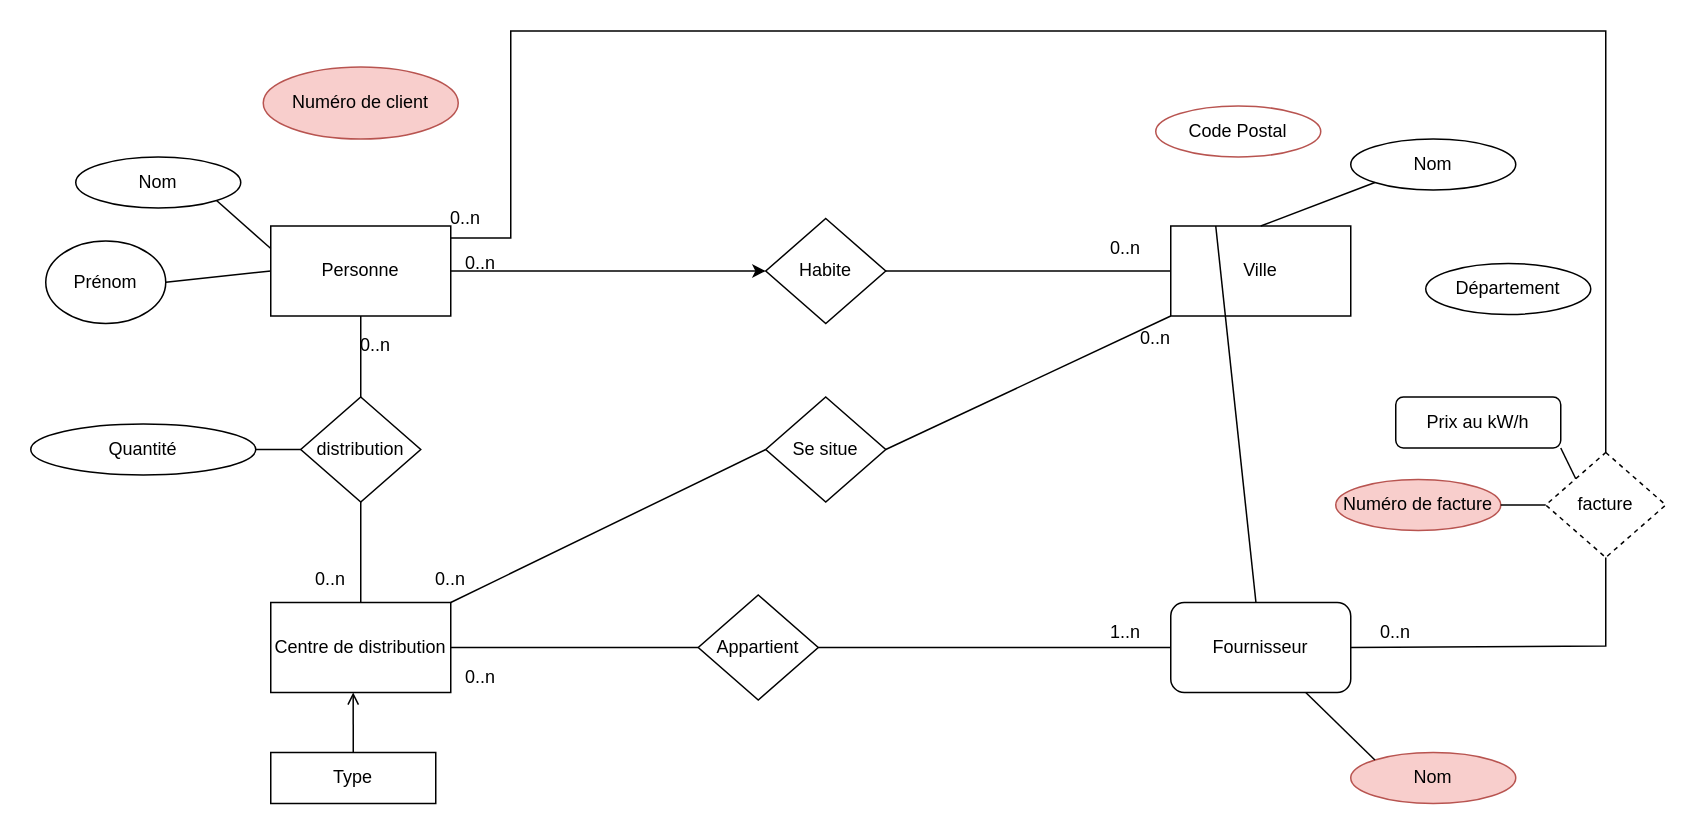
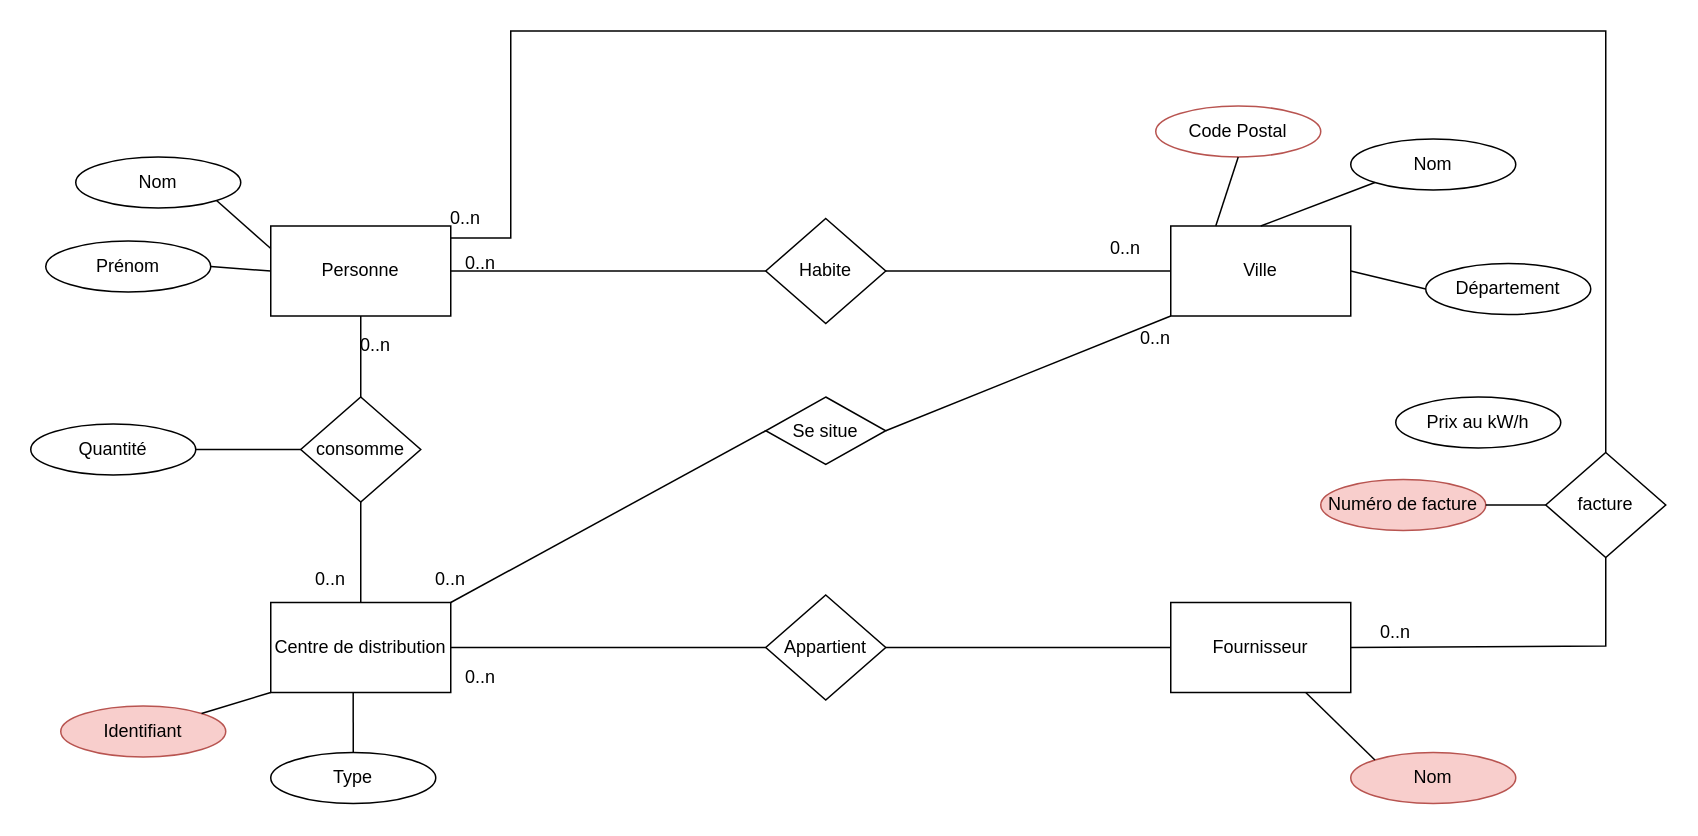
node "Numéro de client": removed
edge "Personne" -> "Habite": arrowhead classic -> none
edge "Ville" -- "Département": added
node "Prénom": size 120x83 -> 165x51
edge "Ville" -- "Fournisseur": now "Ville" -- "Code Postal"
node "Prix au kW/h": shape rounded rectangle -> ellipse
node "Quantité": size 225x51 -> 165x51
node "distribution": label "distribution" -> "consomme"
node "Se situe": size 120x105 -> 120x68
edge "Prix au kW/h" -- "facture": removed
node "Numéro de facture": moved (1418, 505) -> (1403, 505)
node "facture": style dashed -> solid
node "1..n": removed
node "Appartient": moved (758, 647) -> (826, 647)
node "Fournisseur": shape rounded rectangle -> rectangle
edge "Type" -> "Centre de distribution": arrowhead open -> none
edge "Centre de distribution" -- "Identifiant": added
node "Identifiant": added
node "Type": shape rectangle -> ellipse
